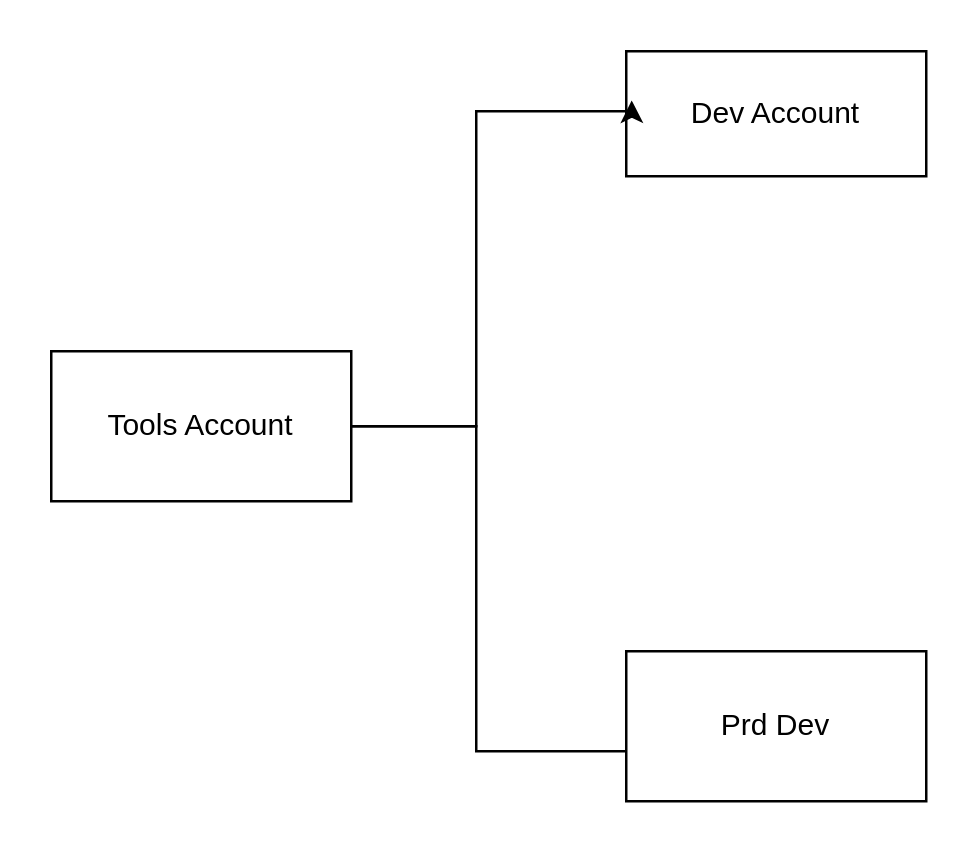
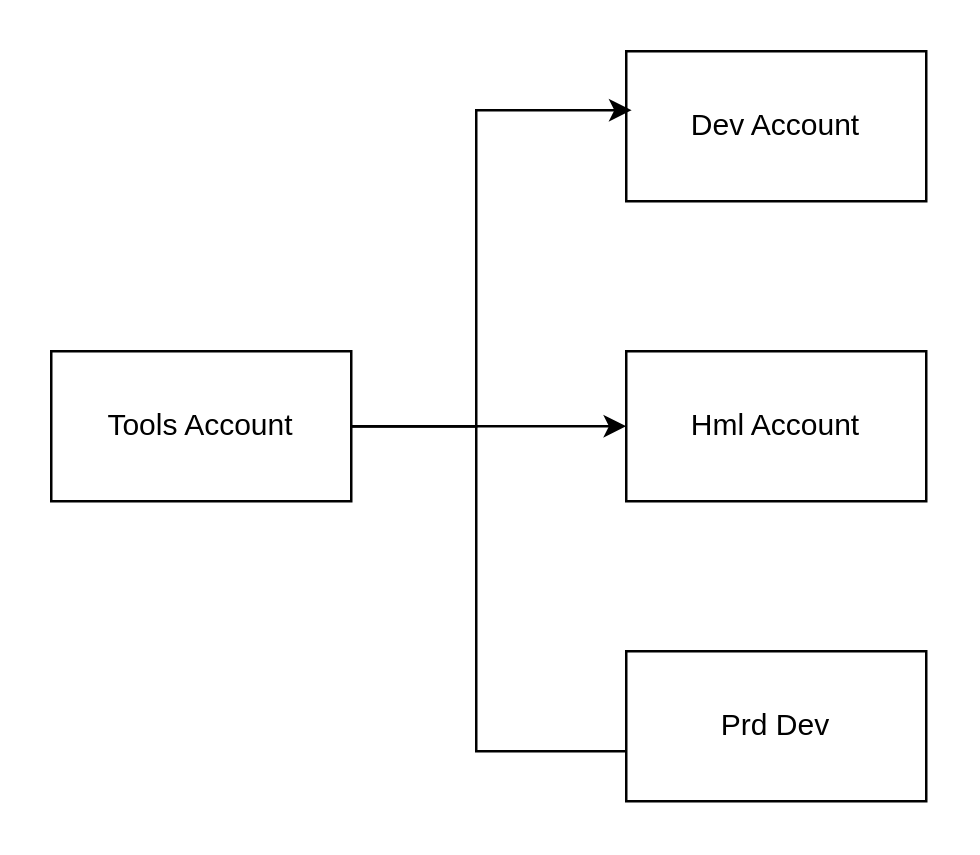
node "Dev Account": size 300x125 -> 300x150
edge "Tools Account" -> "Hml Account": added
node "Hml Account": added
